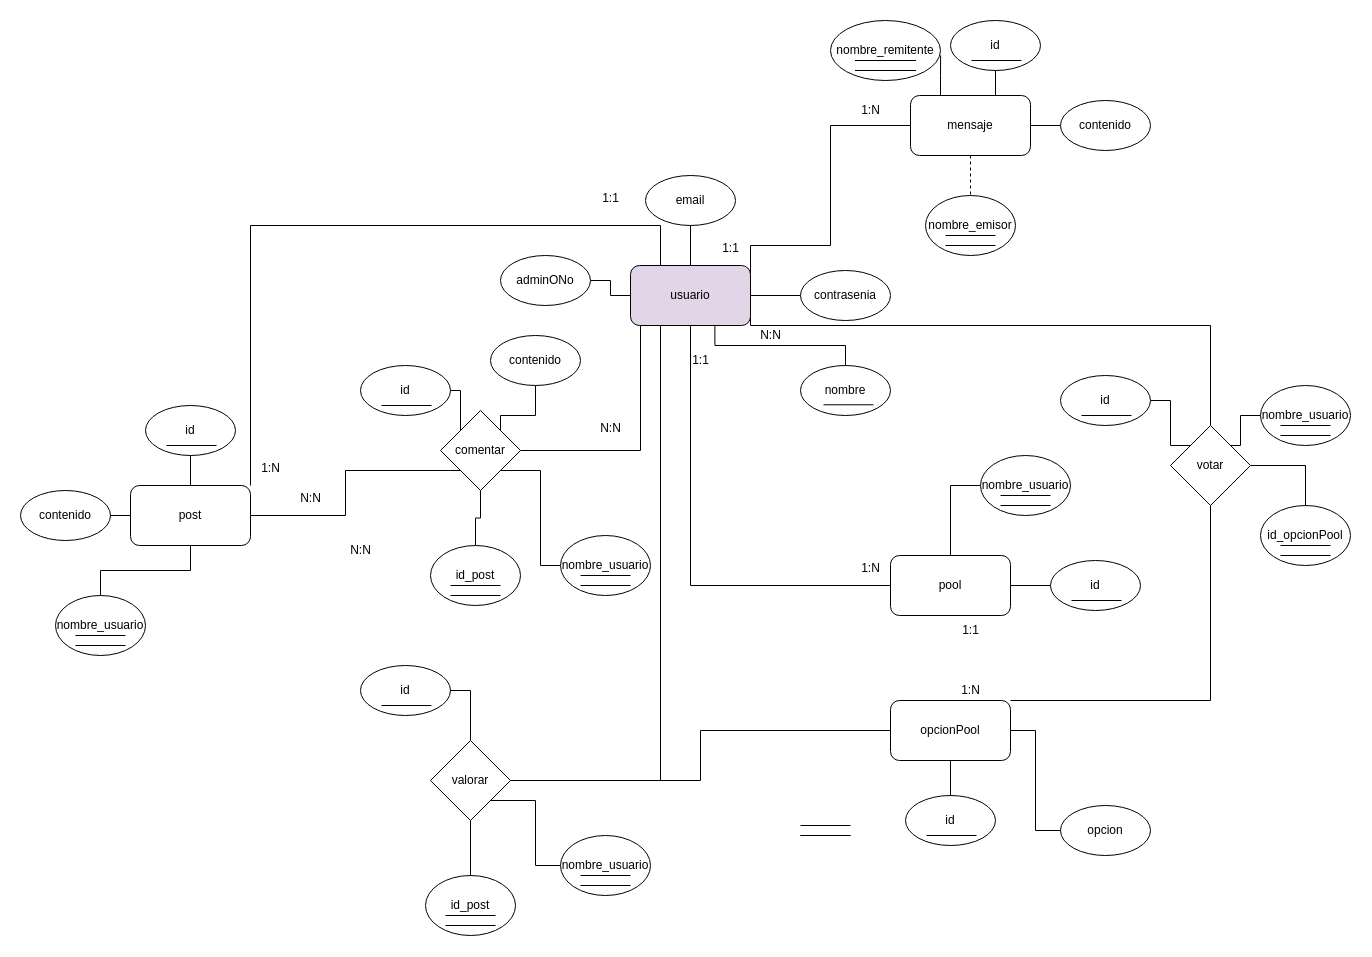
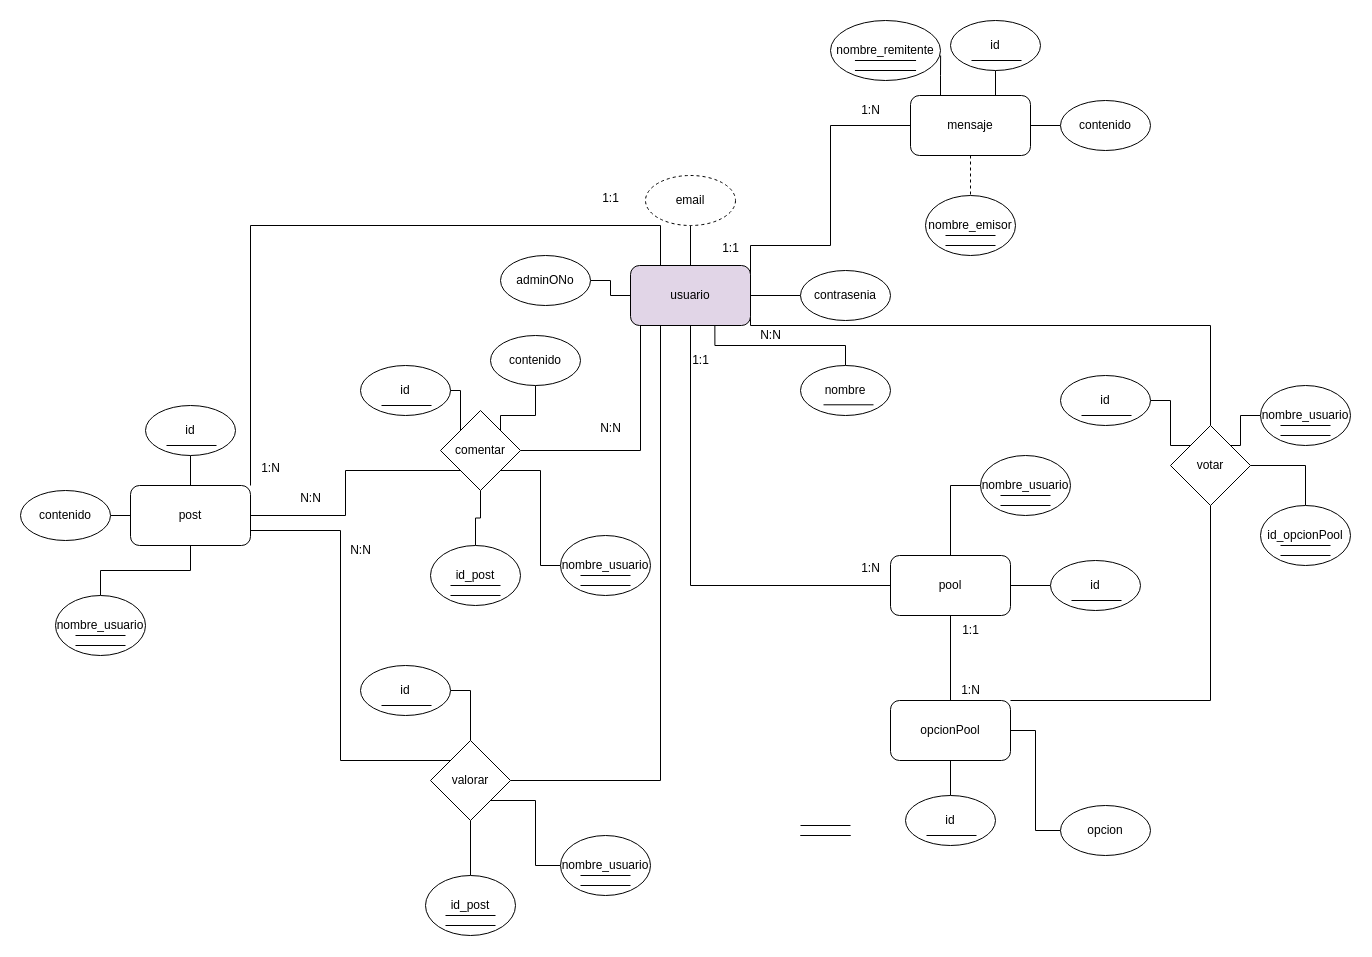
node "email": style solid -> dashed
edge "post" -- "valorar": added
edge "opcionPool" -- "valorar": now "opcionPool" -- "pool"
